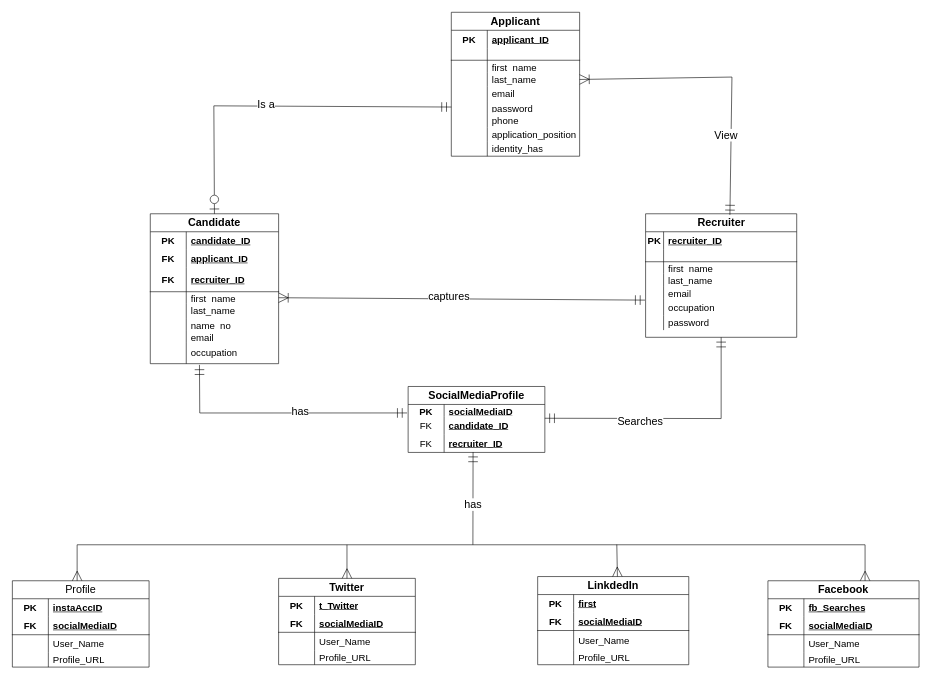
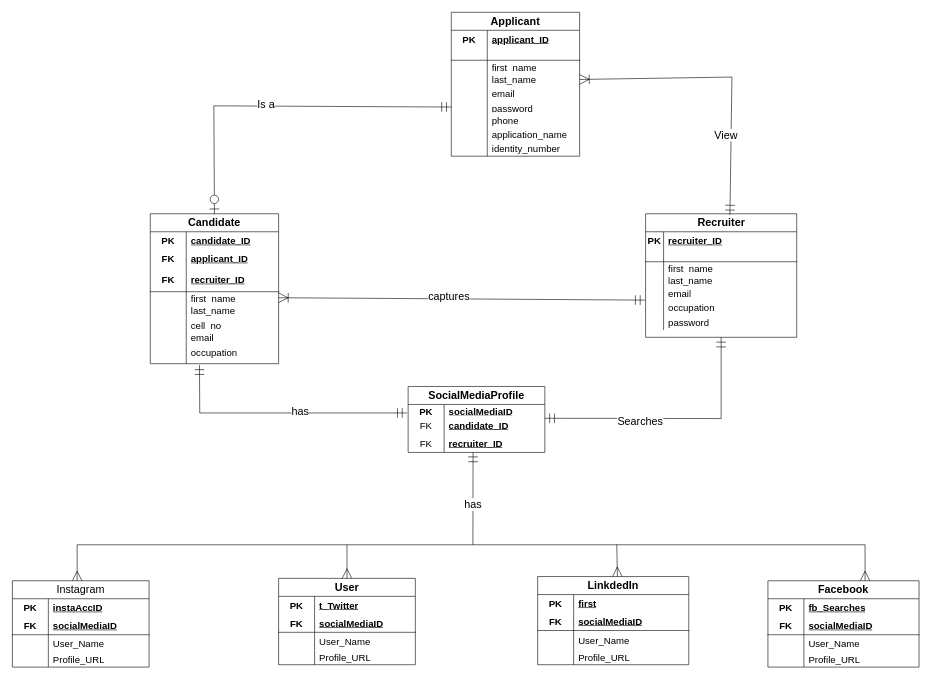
node "application_position": label "application_position" -> "application_name"
node "identity_has": label "identity_has" -> "identity_number"
node "name_no": label "name_no" -> "cell_no"
node "Twitter": label "Twitter" -> "User"
node "Profile": label "Profile" -> "Instagram"
